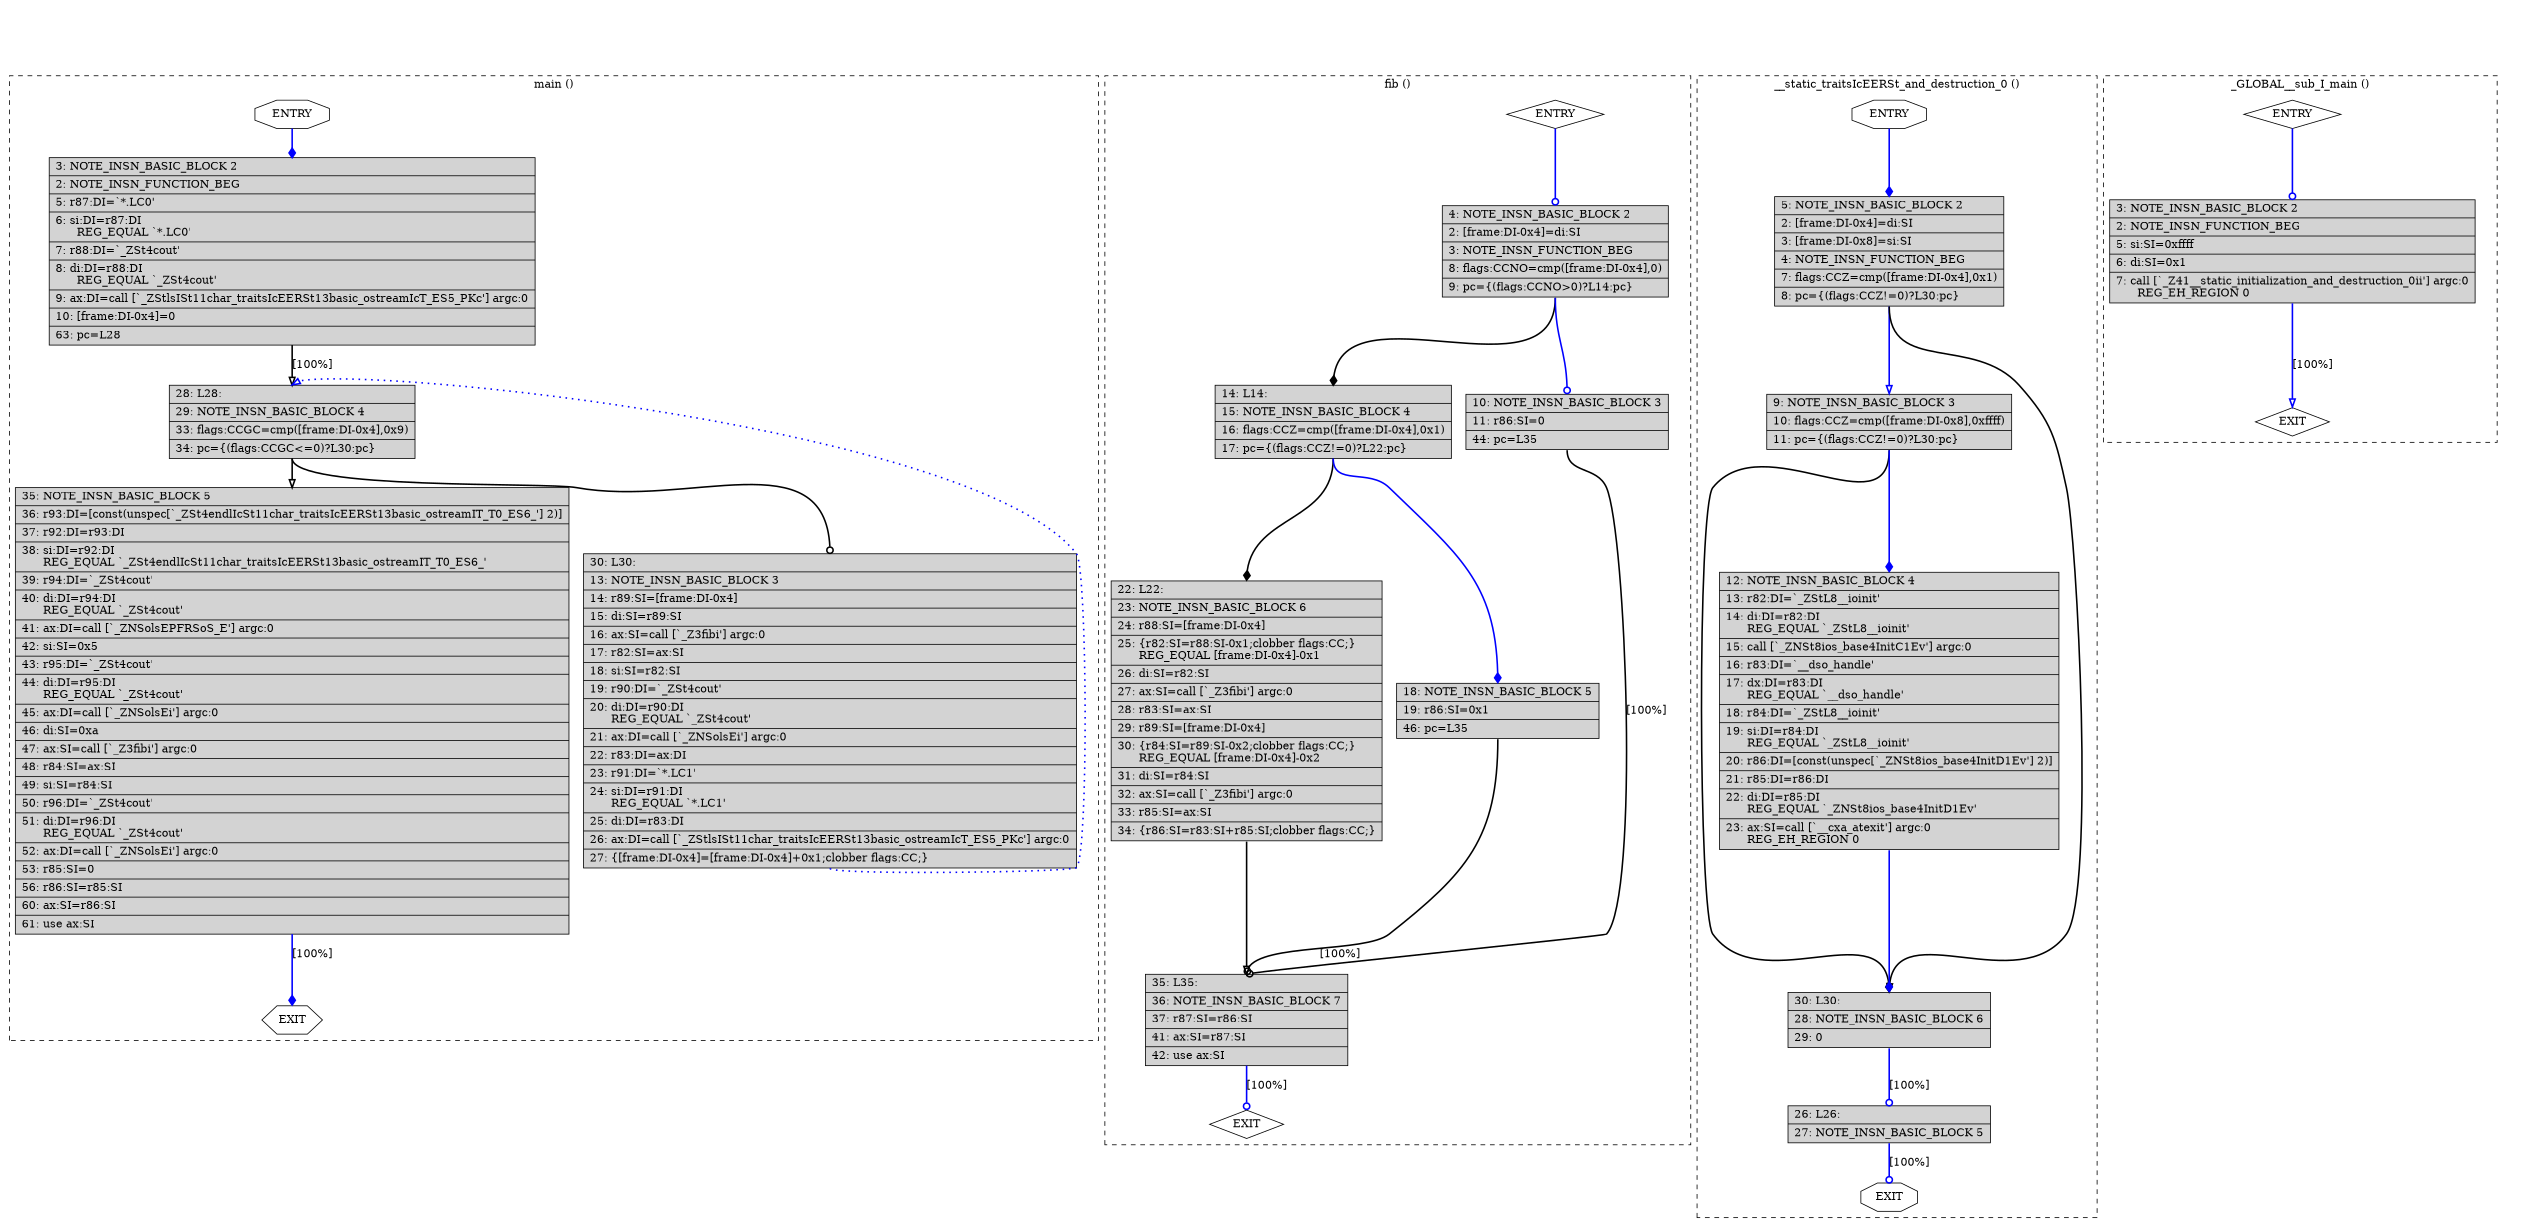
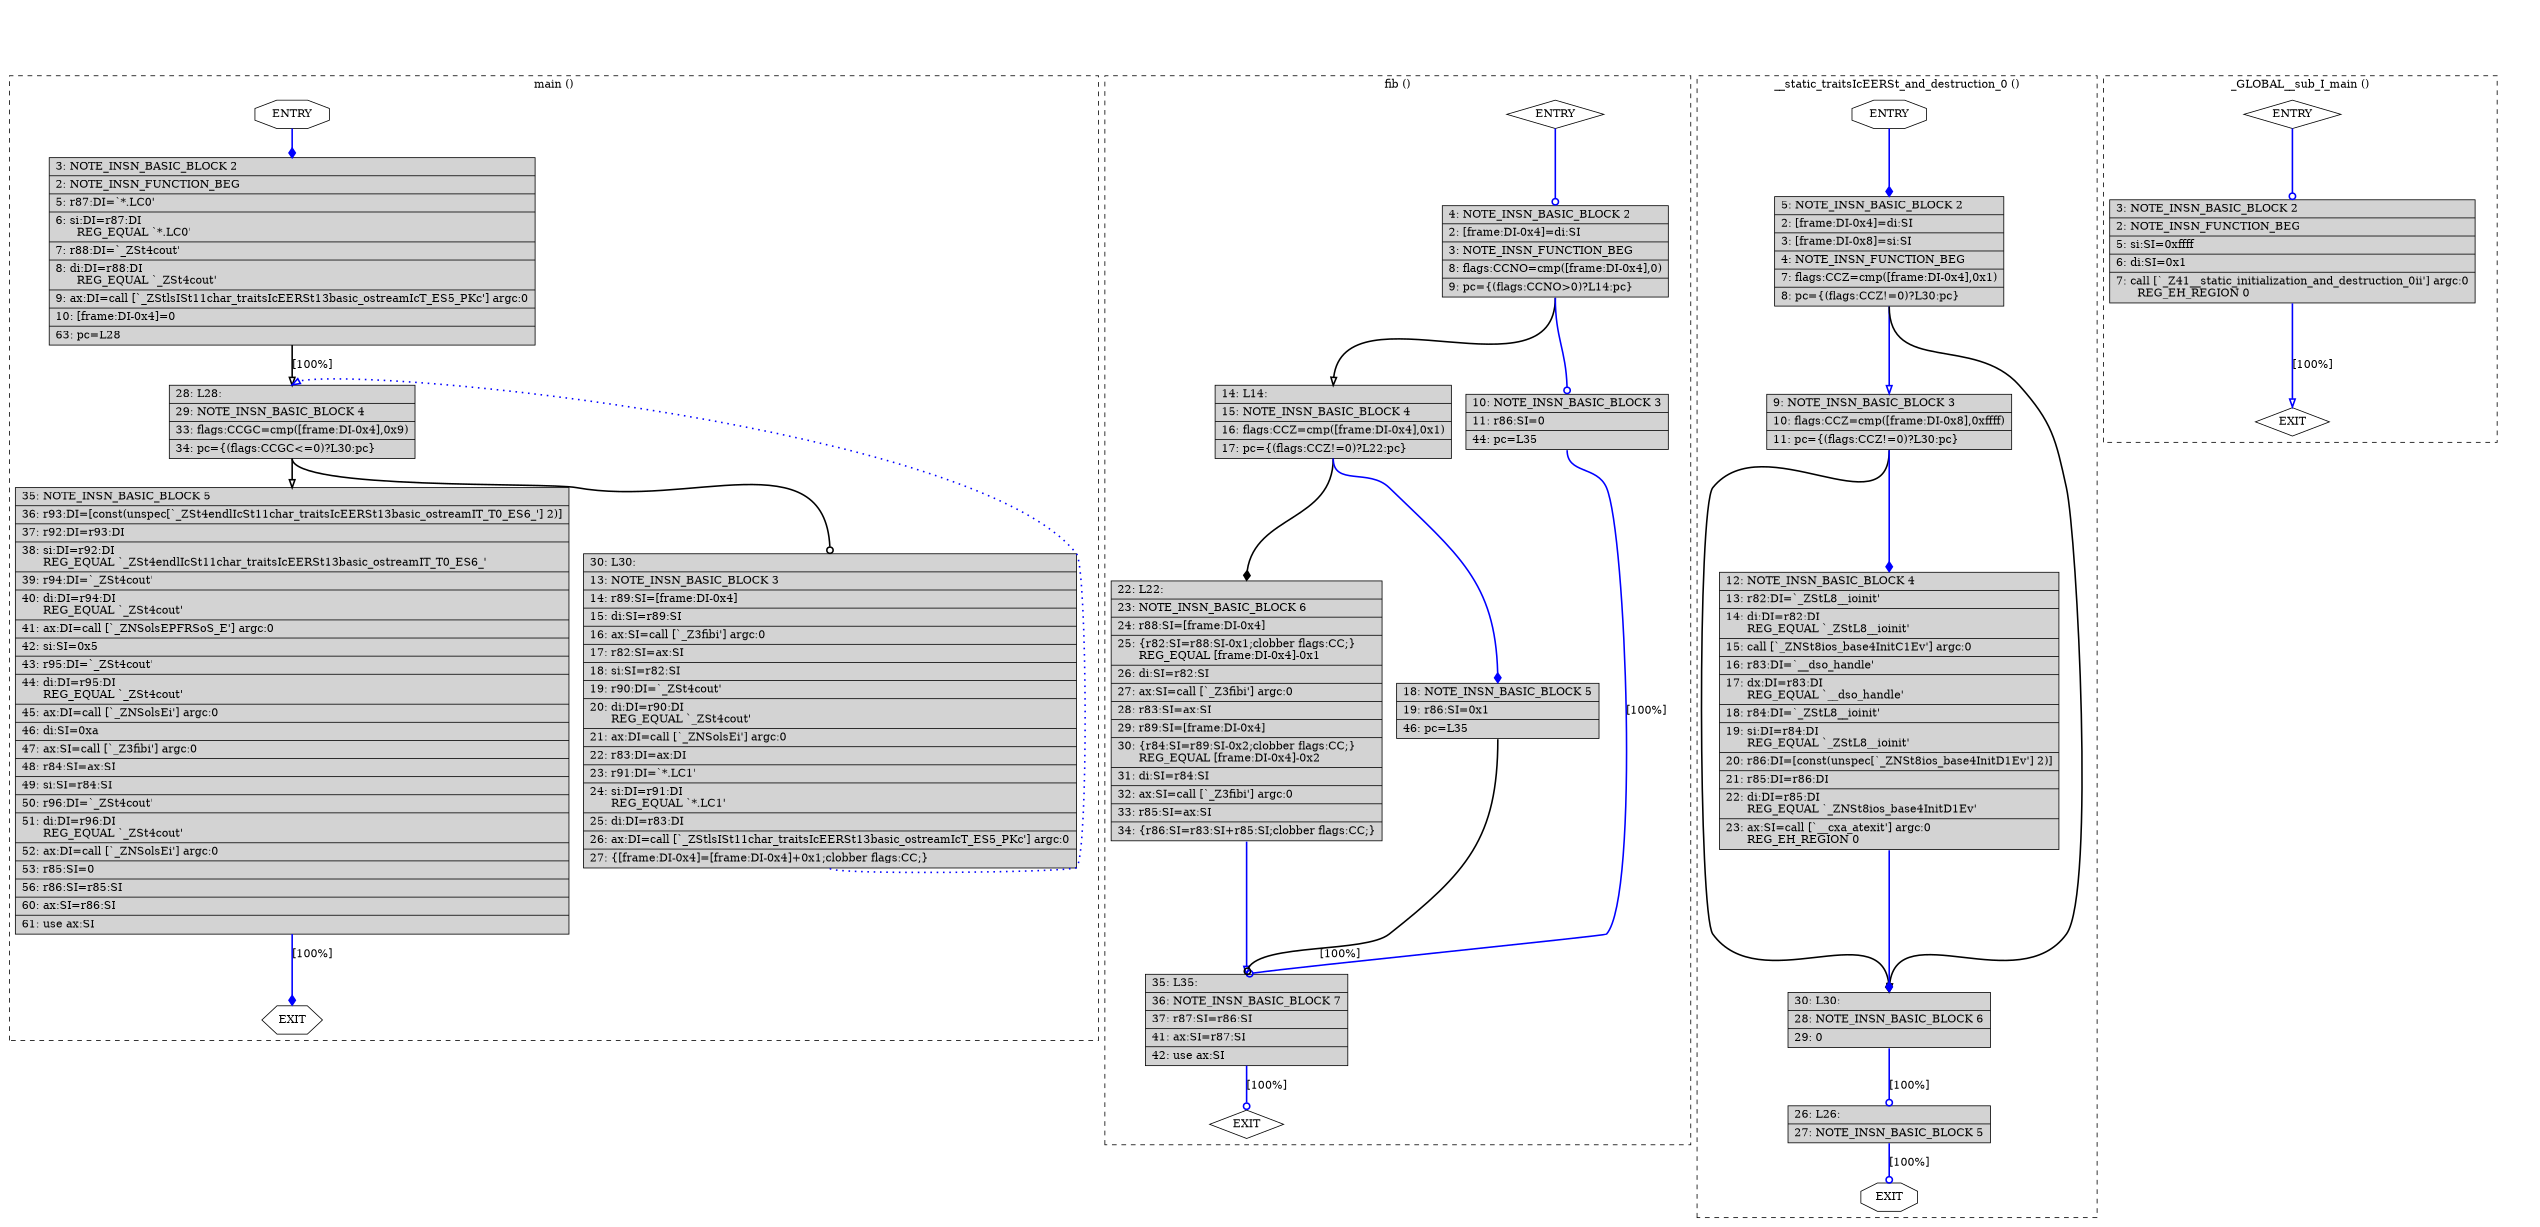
edge "4: NOTE_INSN_BASIC_BLOCK 2" -> "14: L14:": arrowhead diamond -> onormal
edge "10: NOTE_INSN_BASIC_BLOCK 3" -> "35: L35:": color black -> blue
edge "22: L22:" -> "35: L35:": color black -> blue
